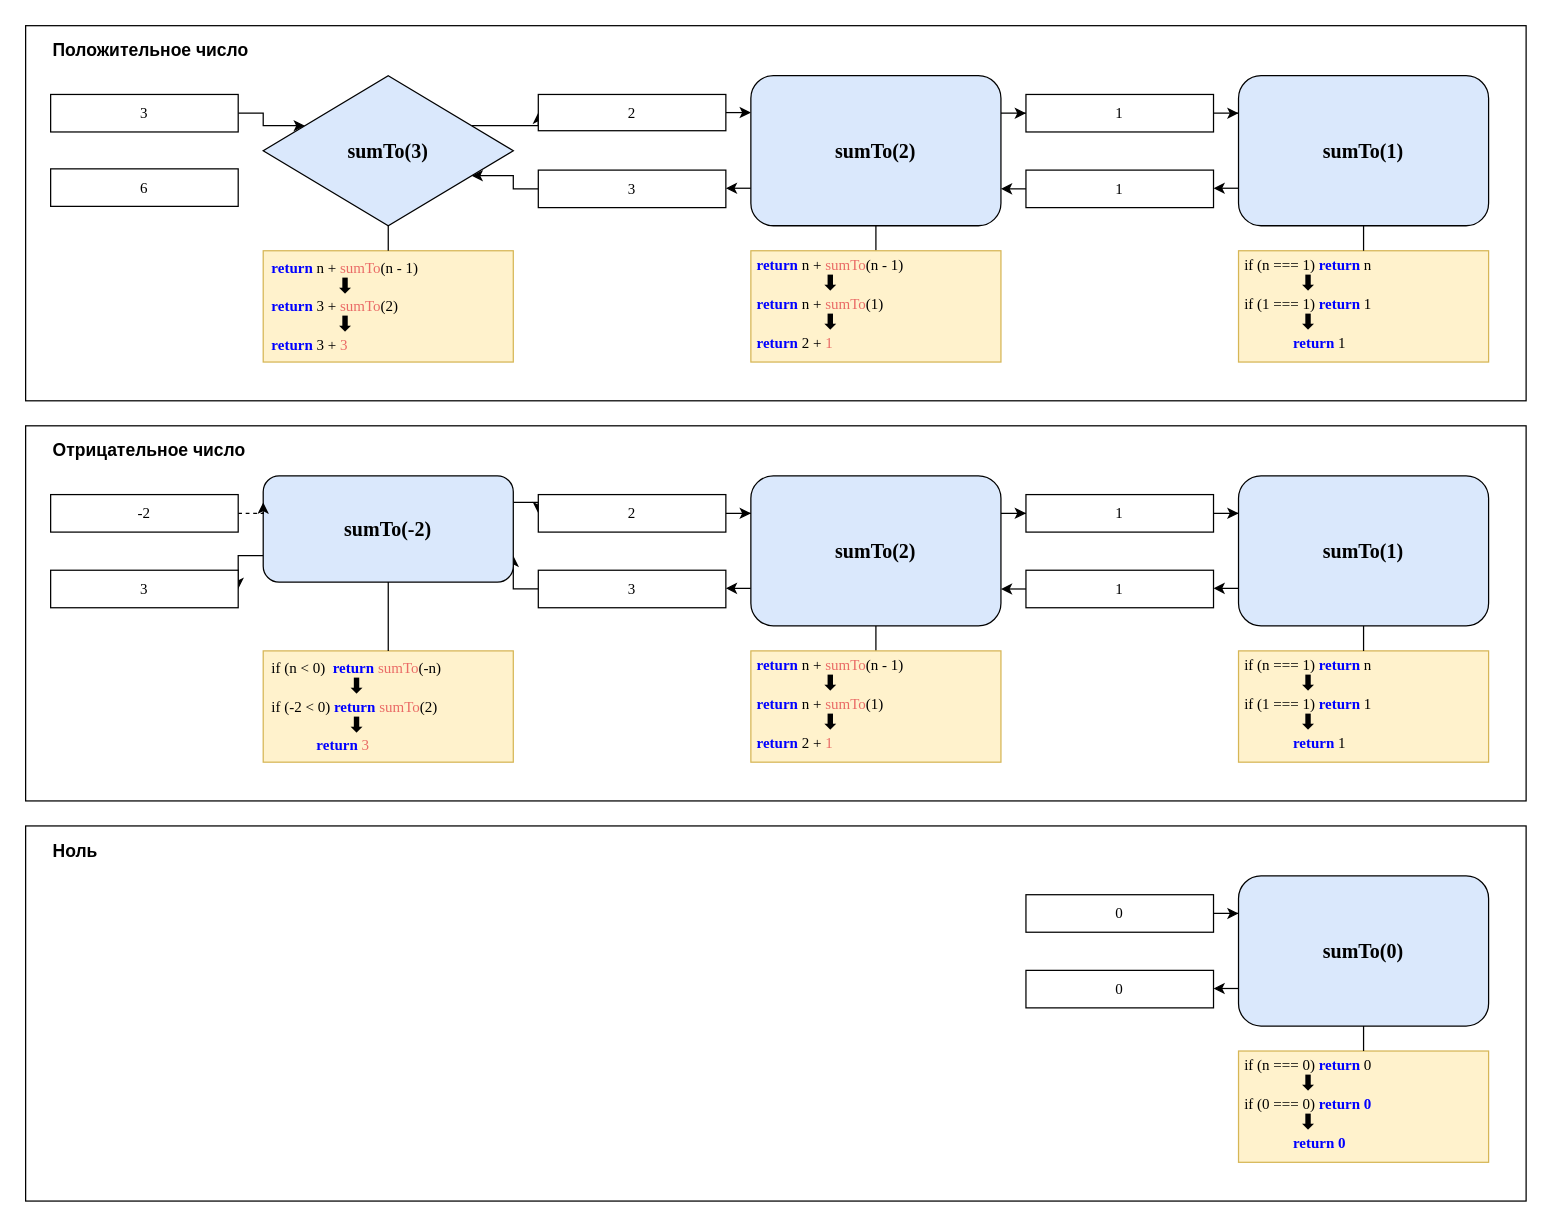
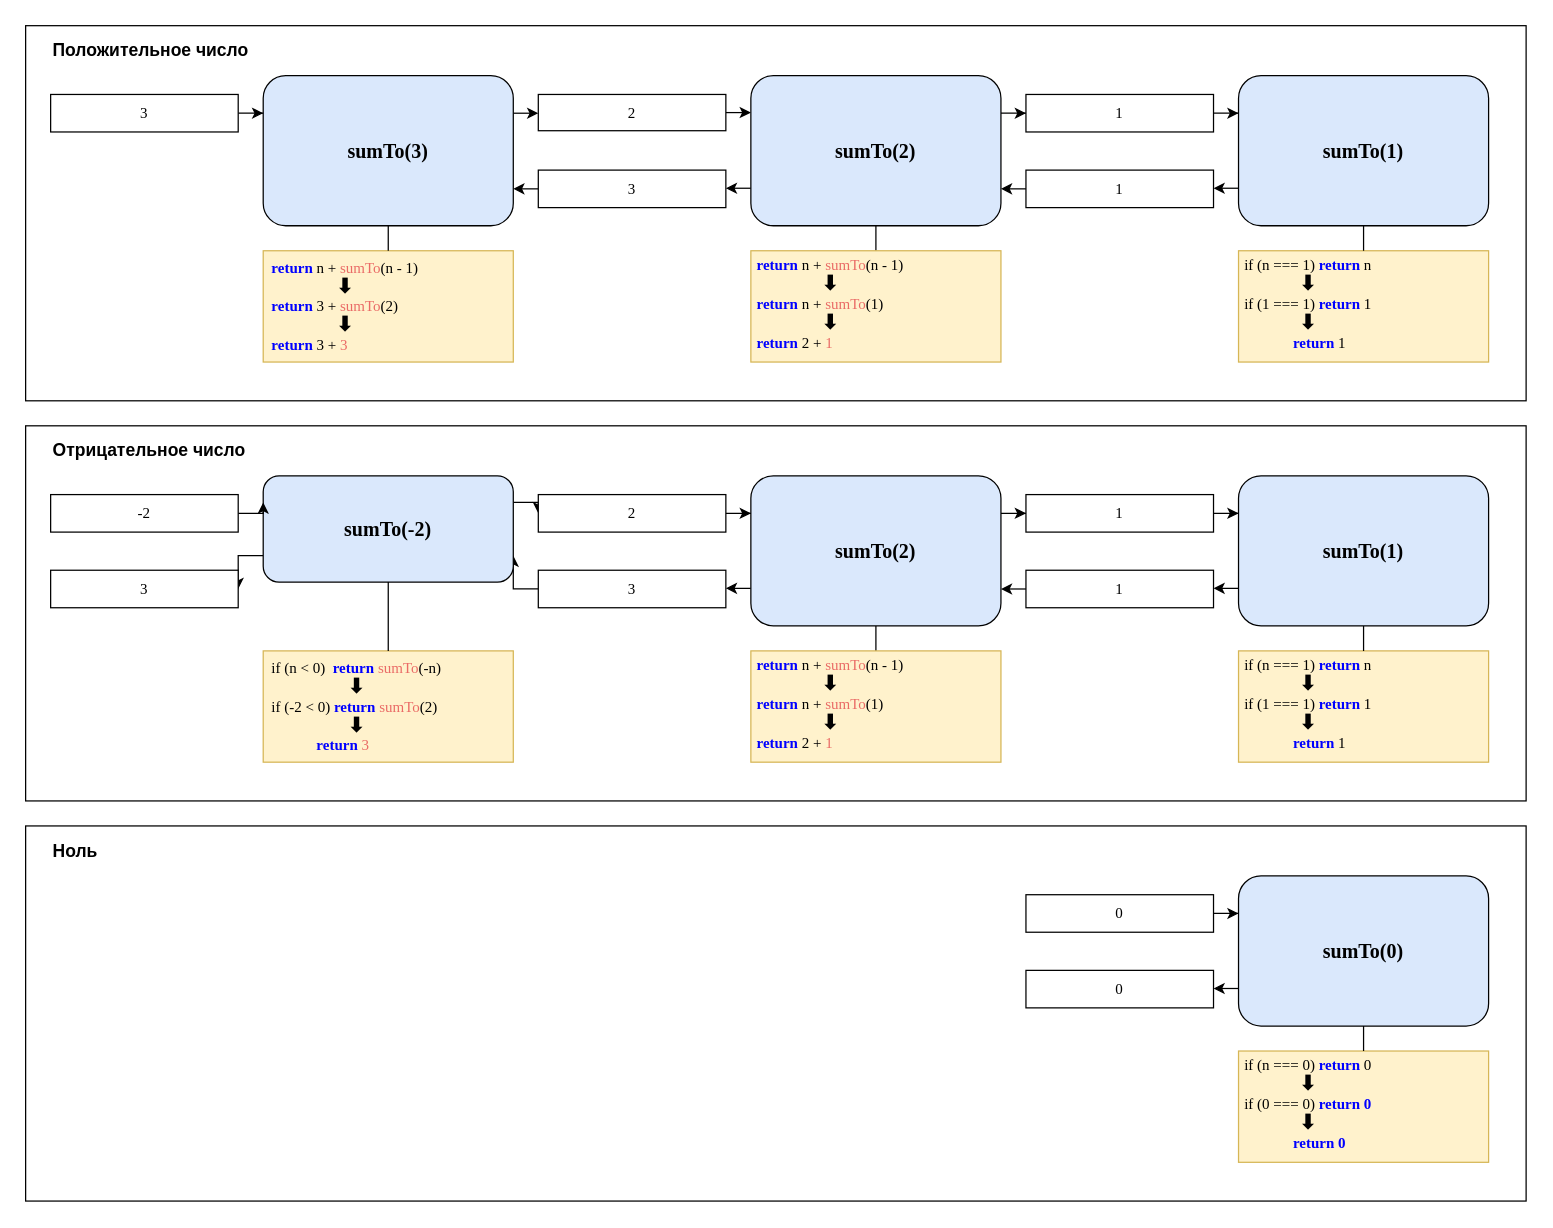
node "sumTo(3)": shape diamond -> rounded rectangle
node "6": removed
edge "-2" -> "sumTo(-2)": style dashed -> solid
